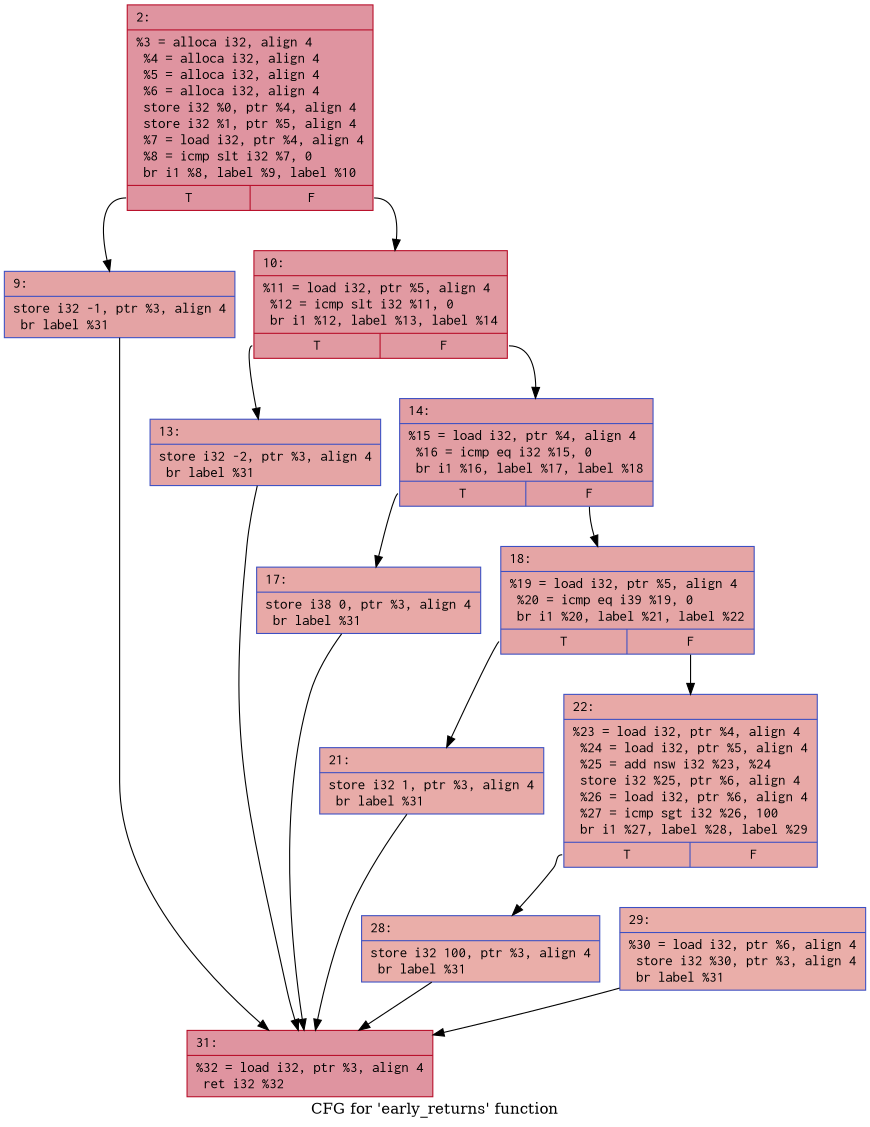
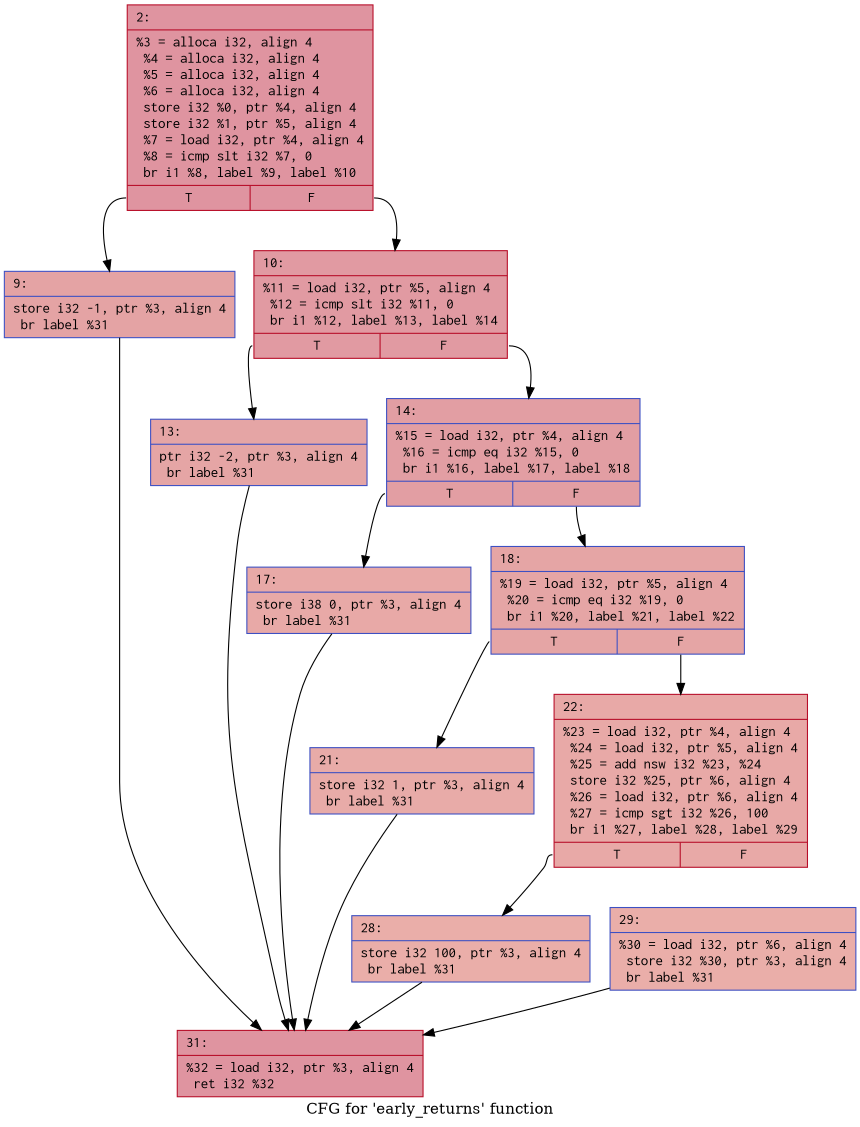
node "13:": text "store i32 -2, ptr %3, align 4" -> "ptr i32 -2, ptr %3, align 4"
node "18:": text "%20 = icmp eq i39 %19, 0" -> "%20 = icmp eq i32 %19, 0"
node "22:": color #3d50c3ff -> #b70d28ff
